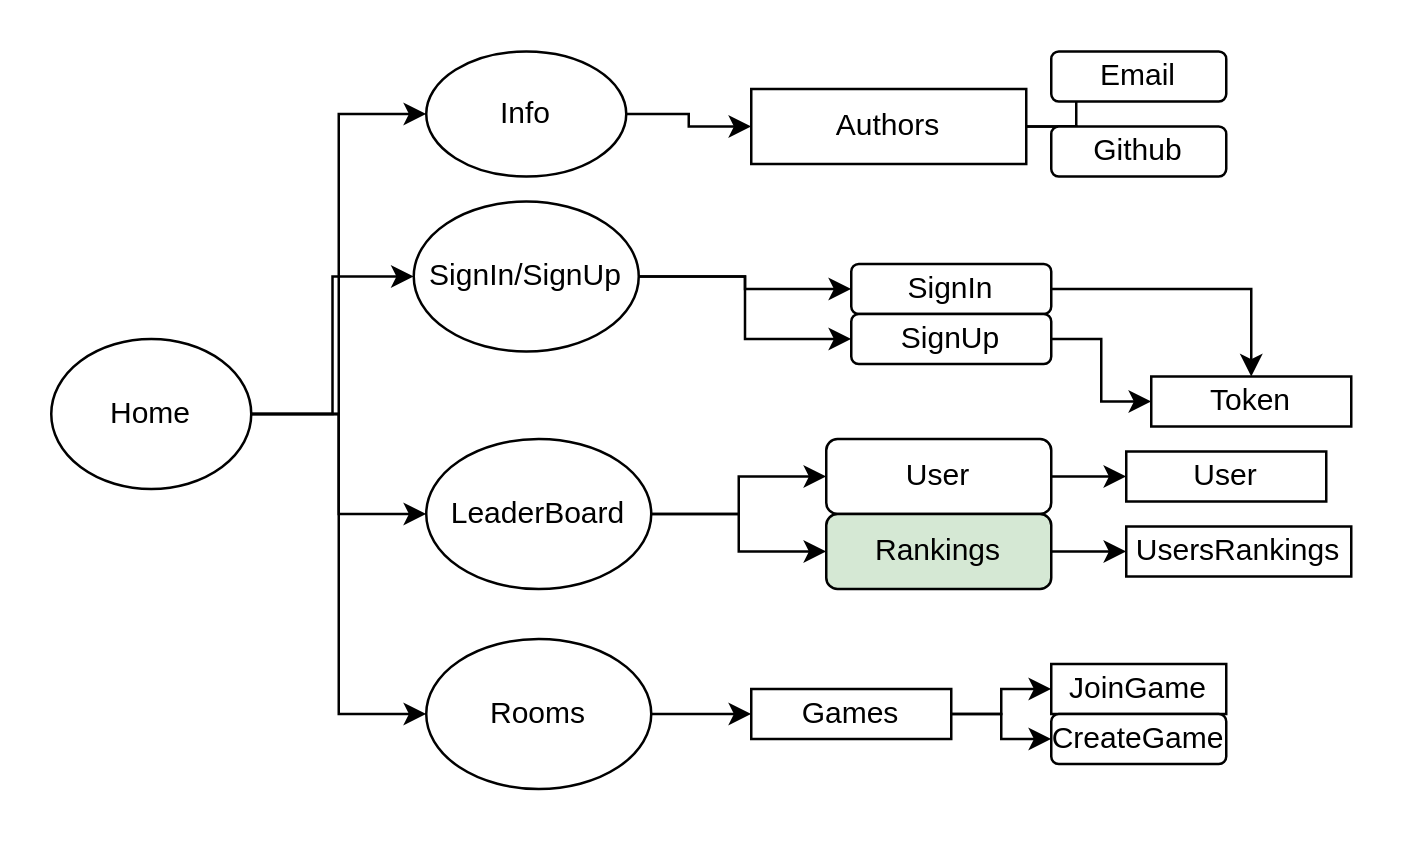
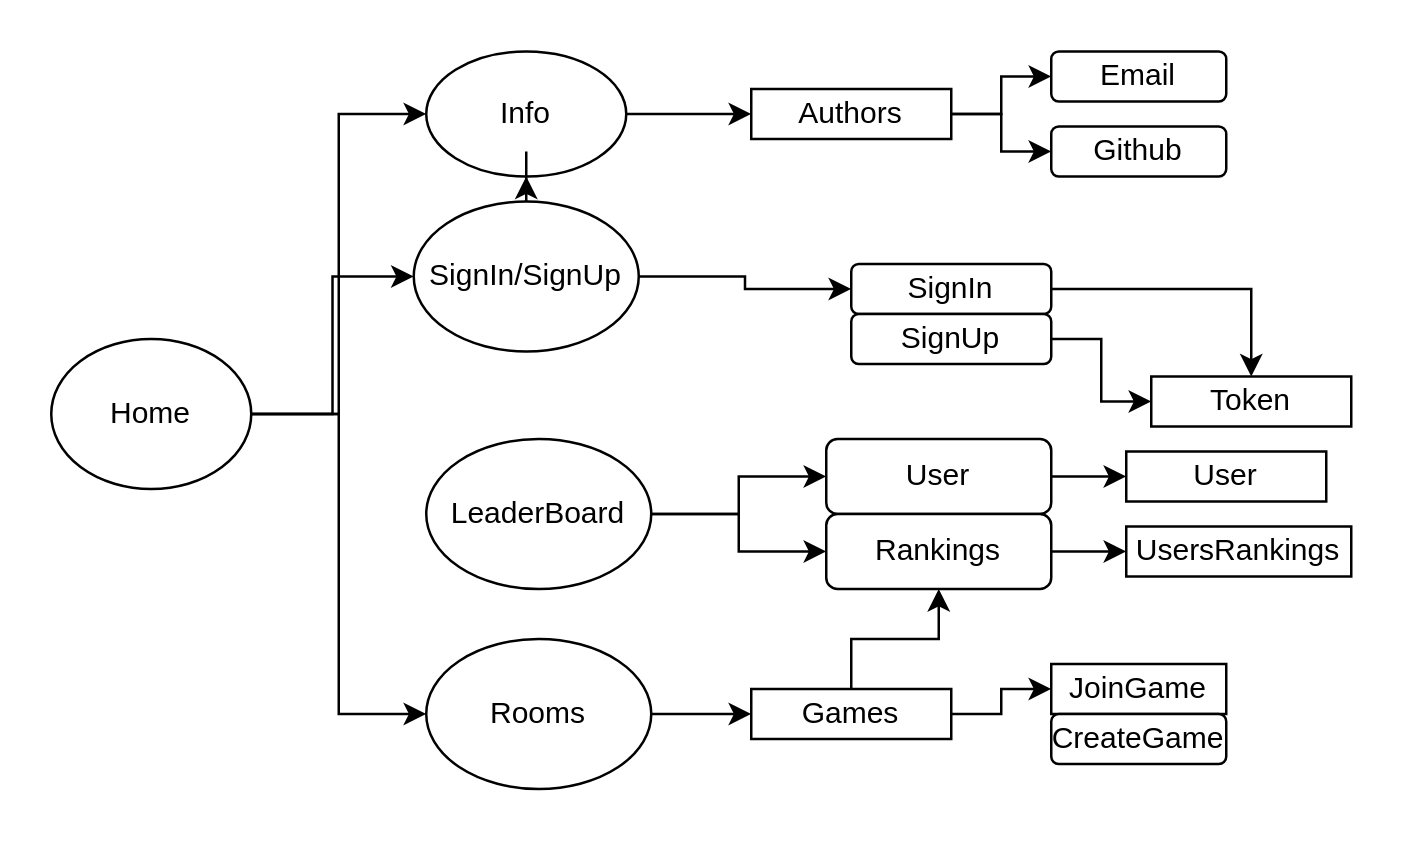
node "Authors": size 275x75 -> 200x50
edge "SignIn/SignUp" -> "SignUp": now "SignIn/SignUp" -> "Info"
edge "Home" -> "LeaderBoard": removed
node "Rankings": fillcolor #d5e8d4 -> #ffffff
edge "Games" -> "CreateGame": now "Games" -> "Rankings"
